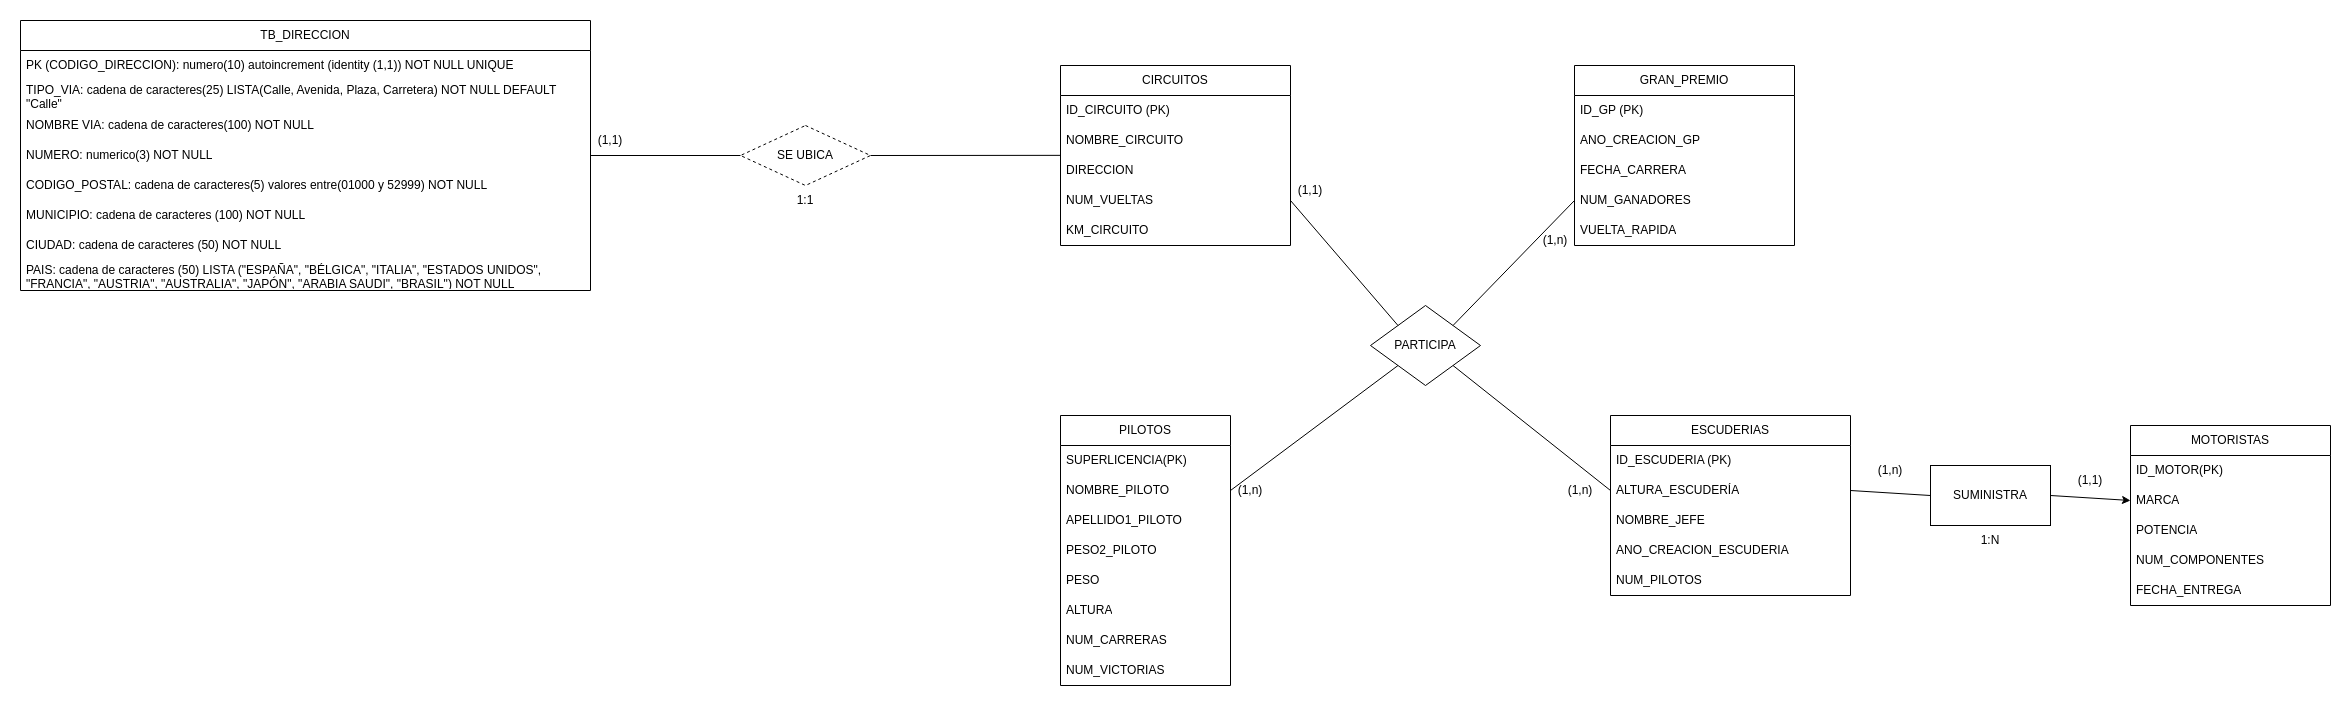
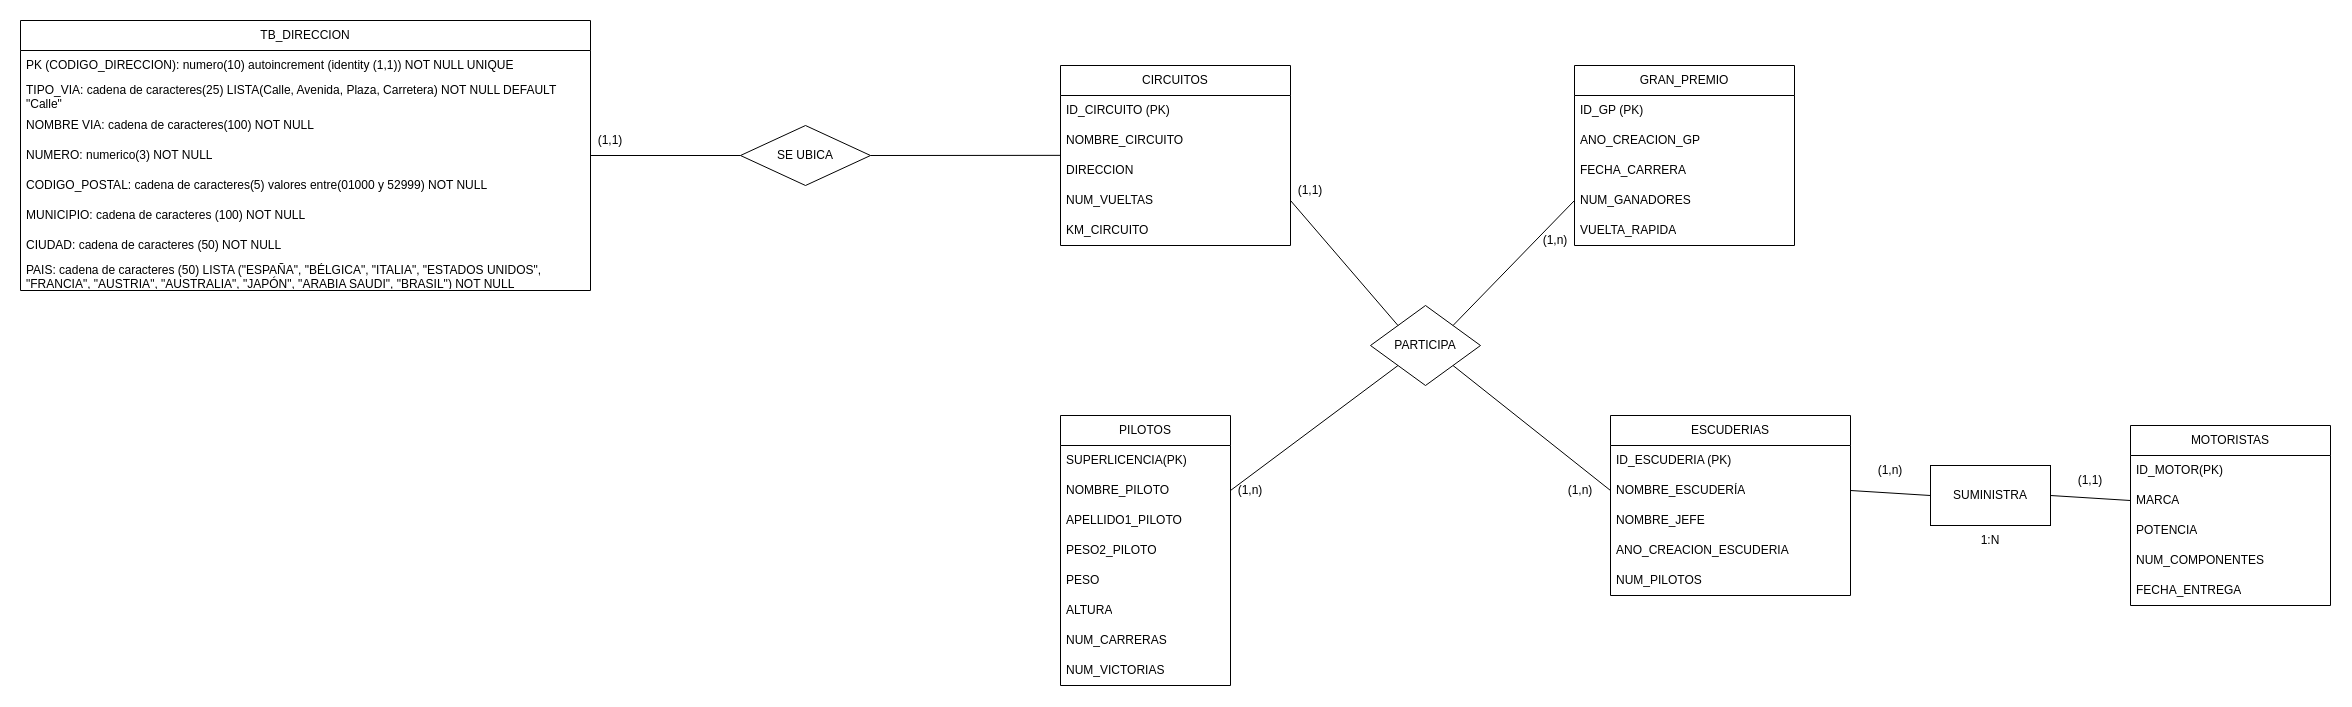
node "SE UBICA": style dashed -> solid
node "1:1": removed
node "ALTURA_ESCUDERÍA": label "ALTURA_ESCUDERÍA" -> "NOMBRE_ESCUDERÍA"
edge "SUMINISTRA" -> "MARCA": arrowhead classic -> none
